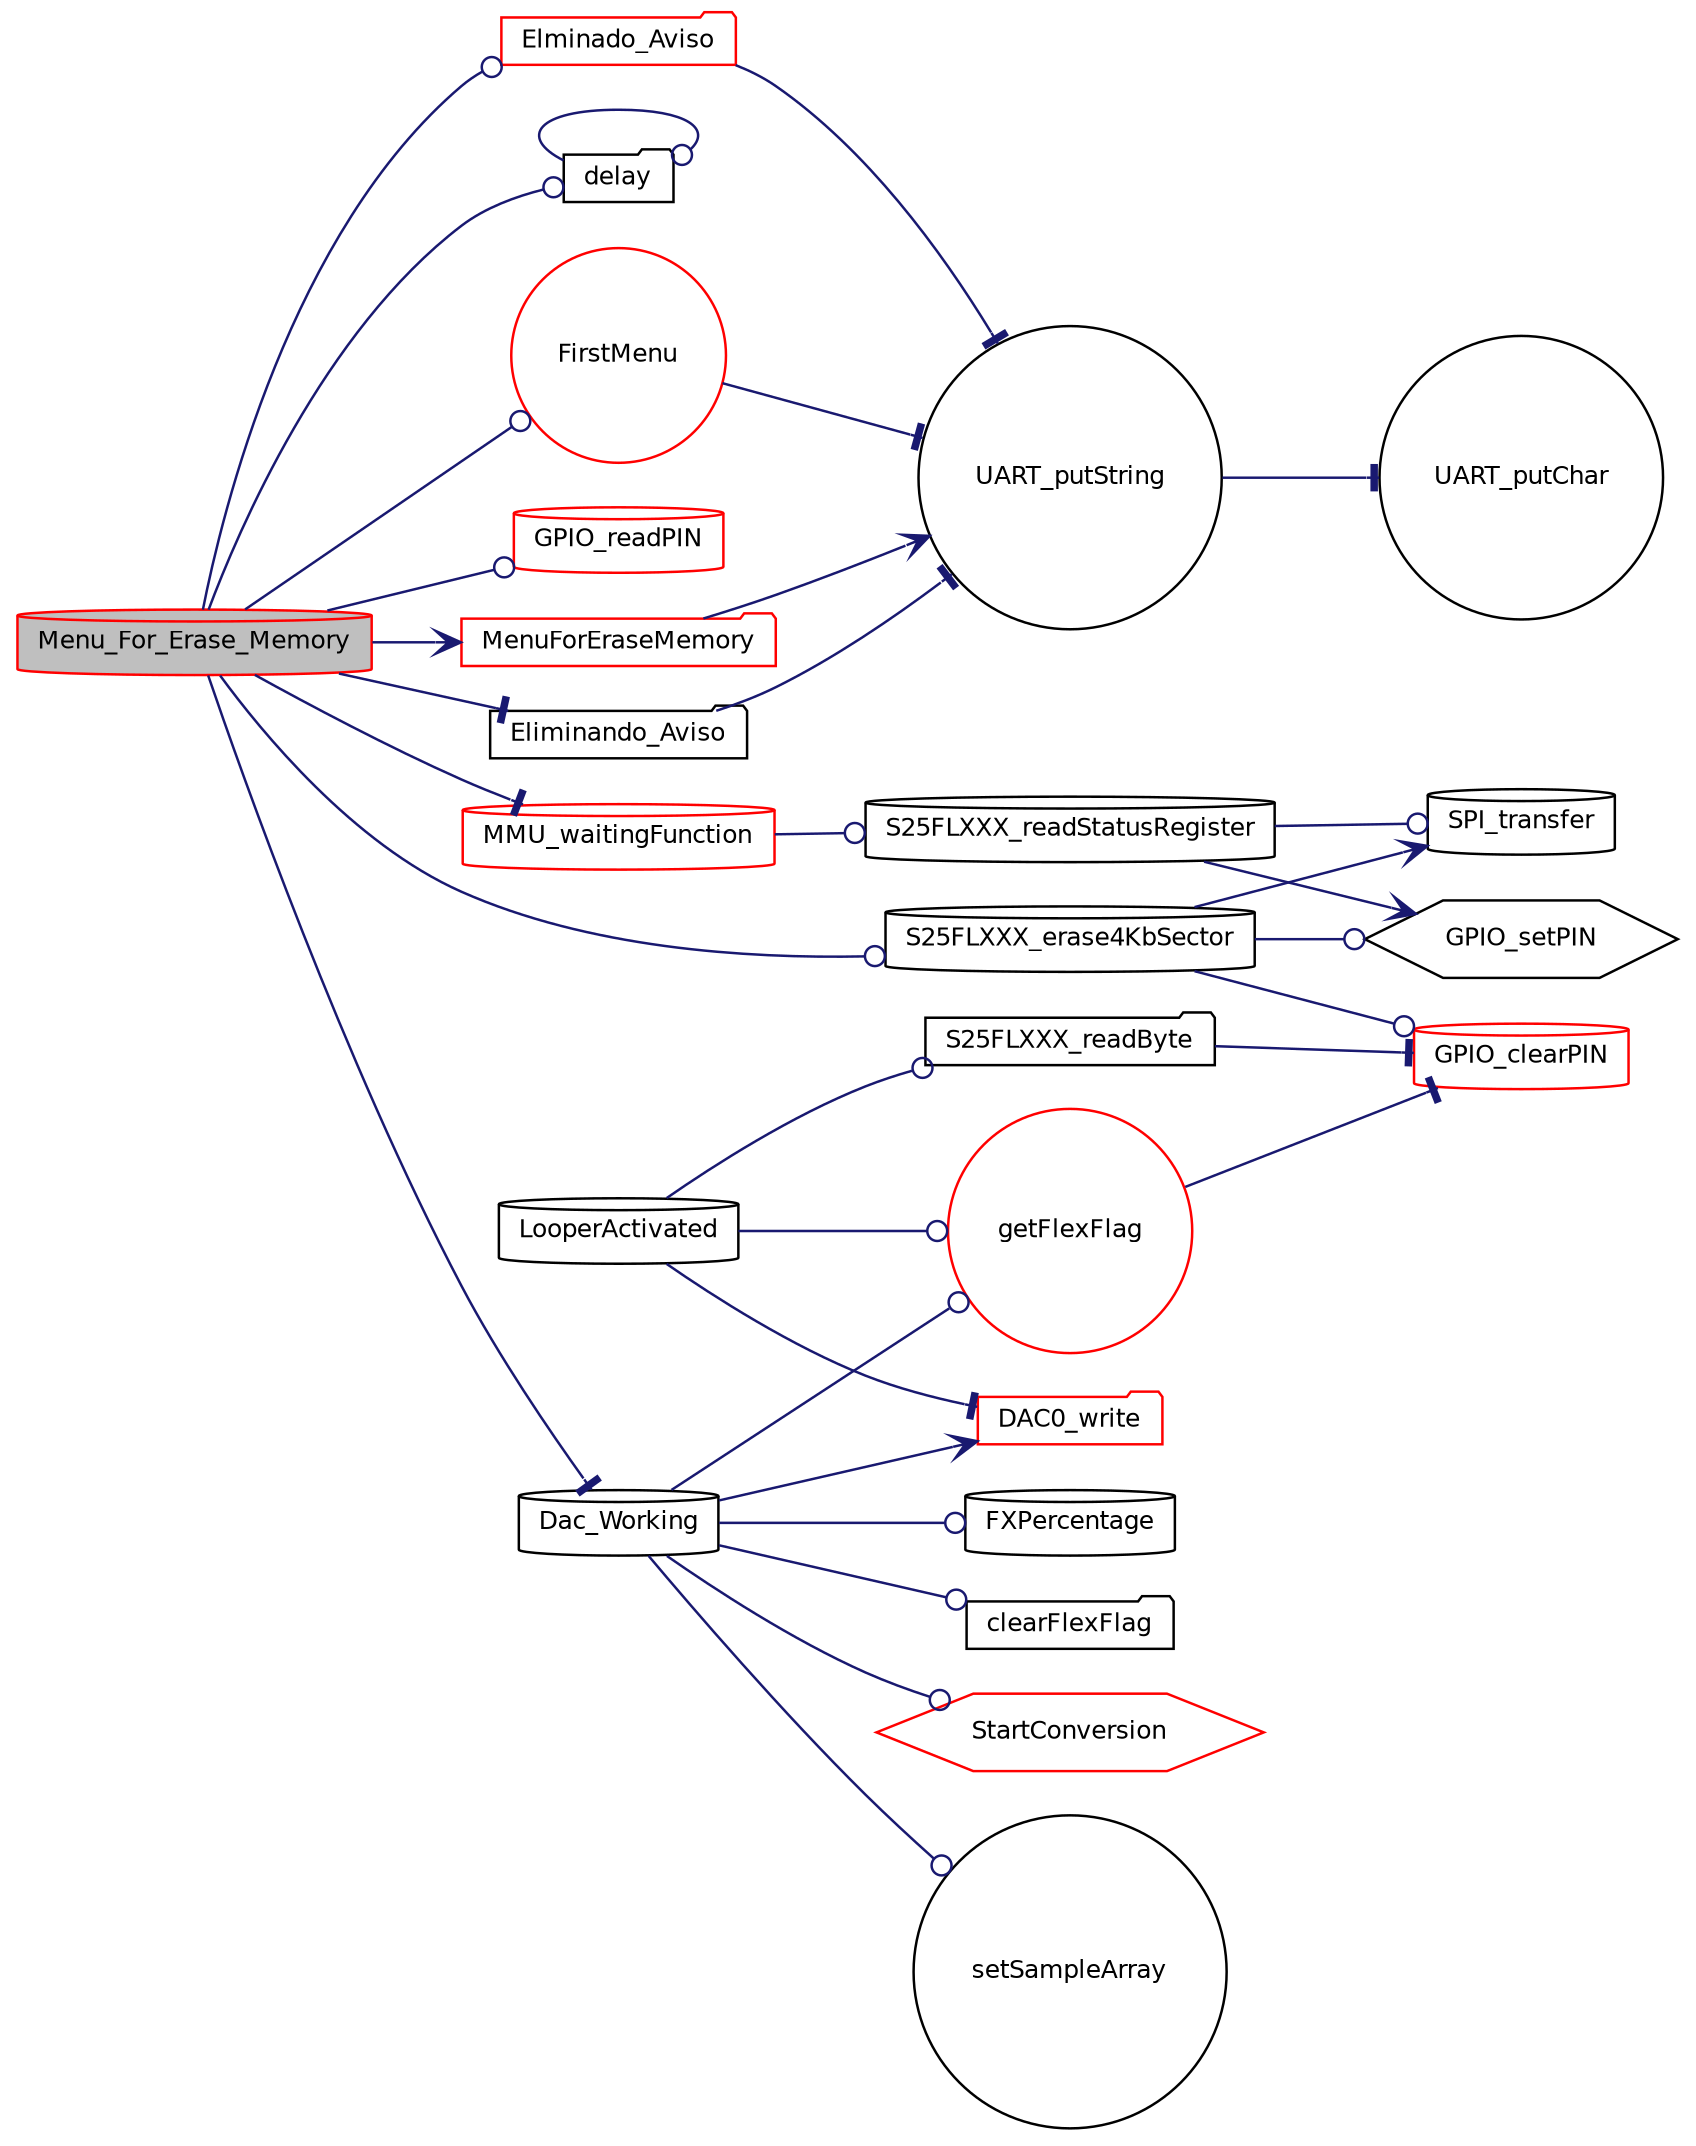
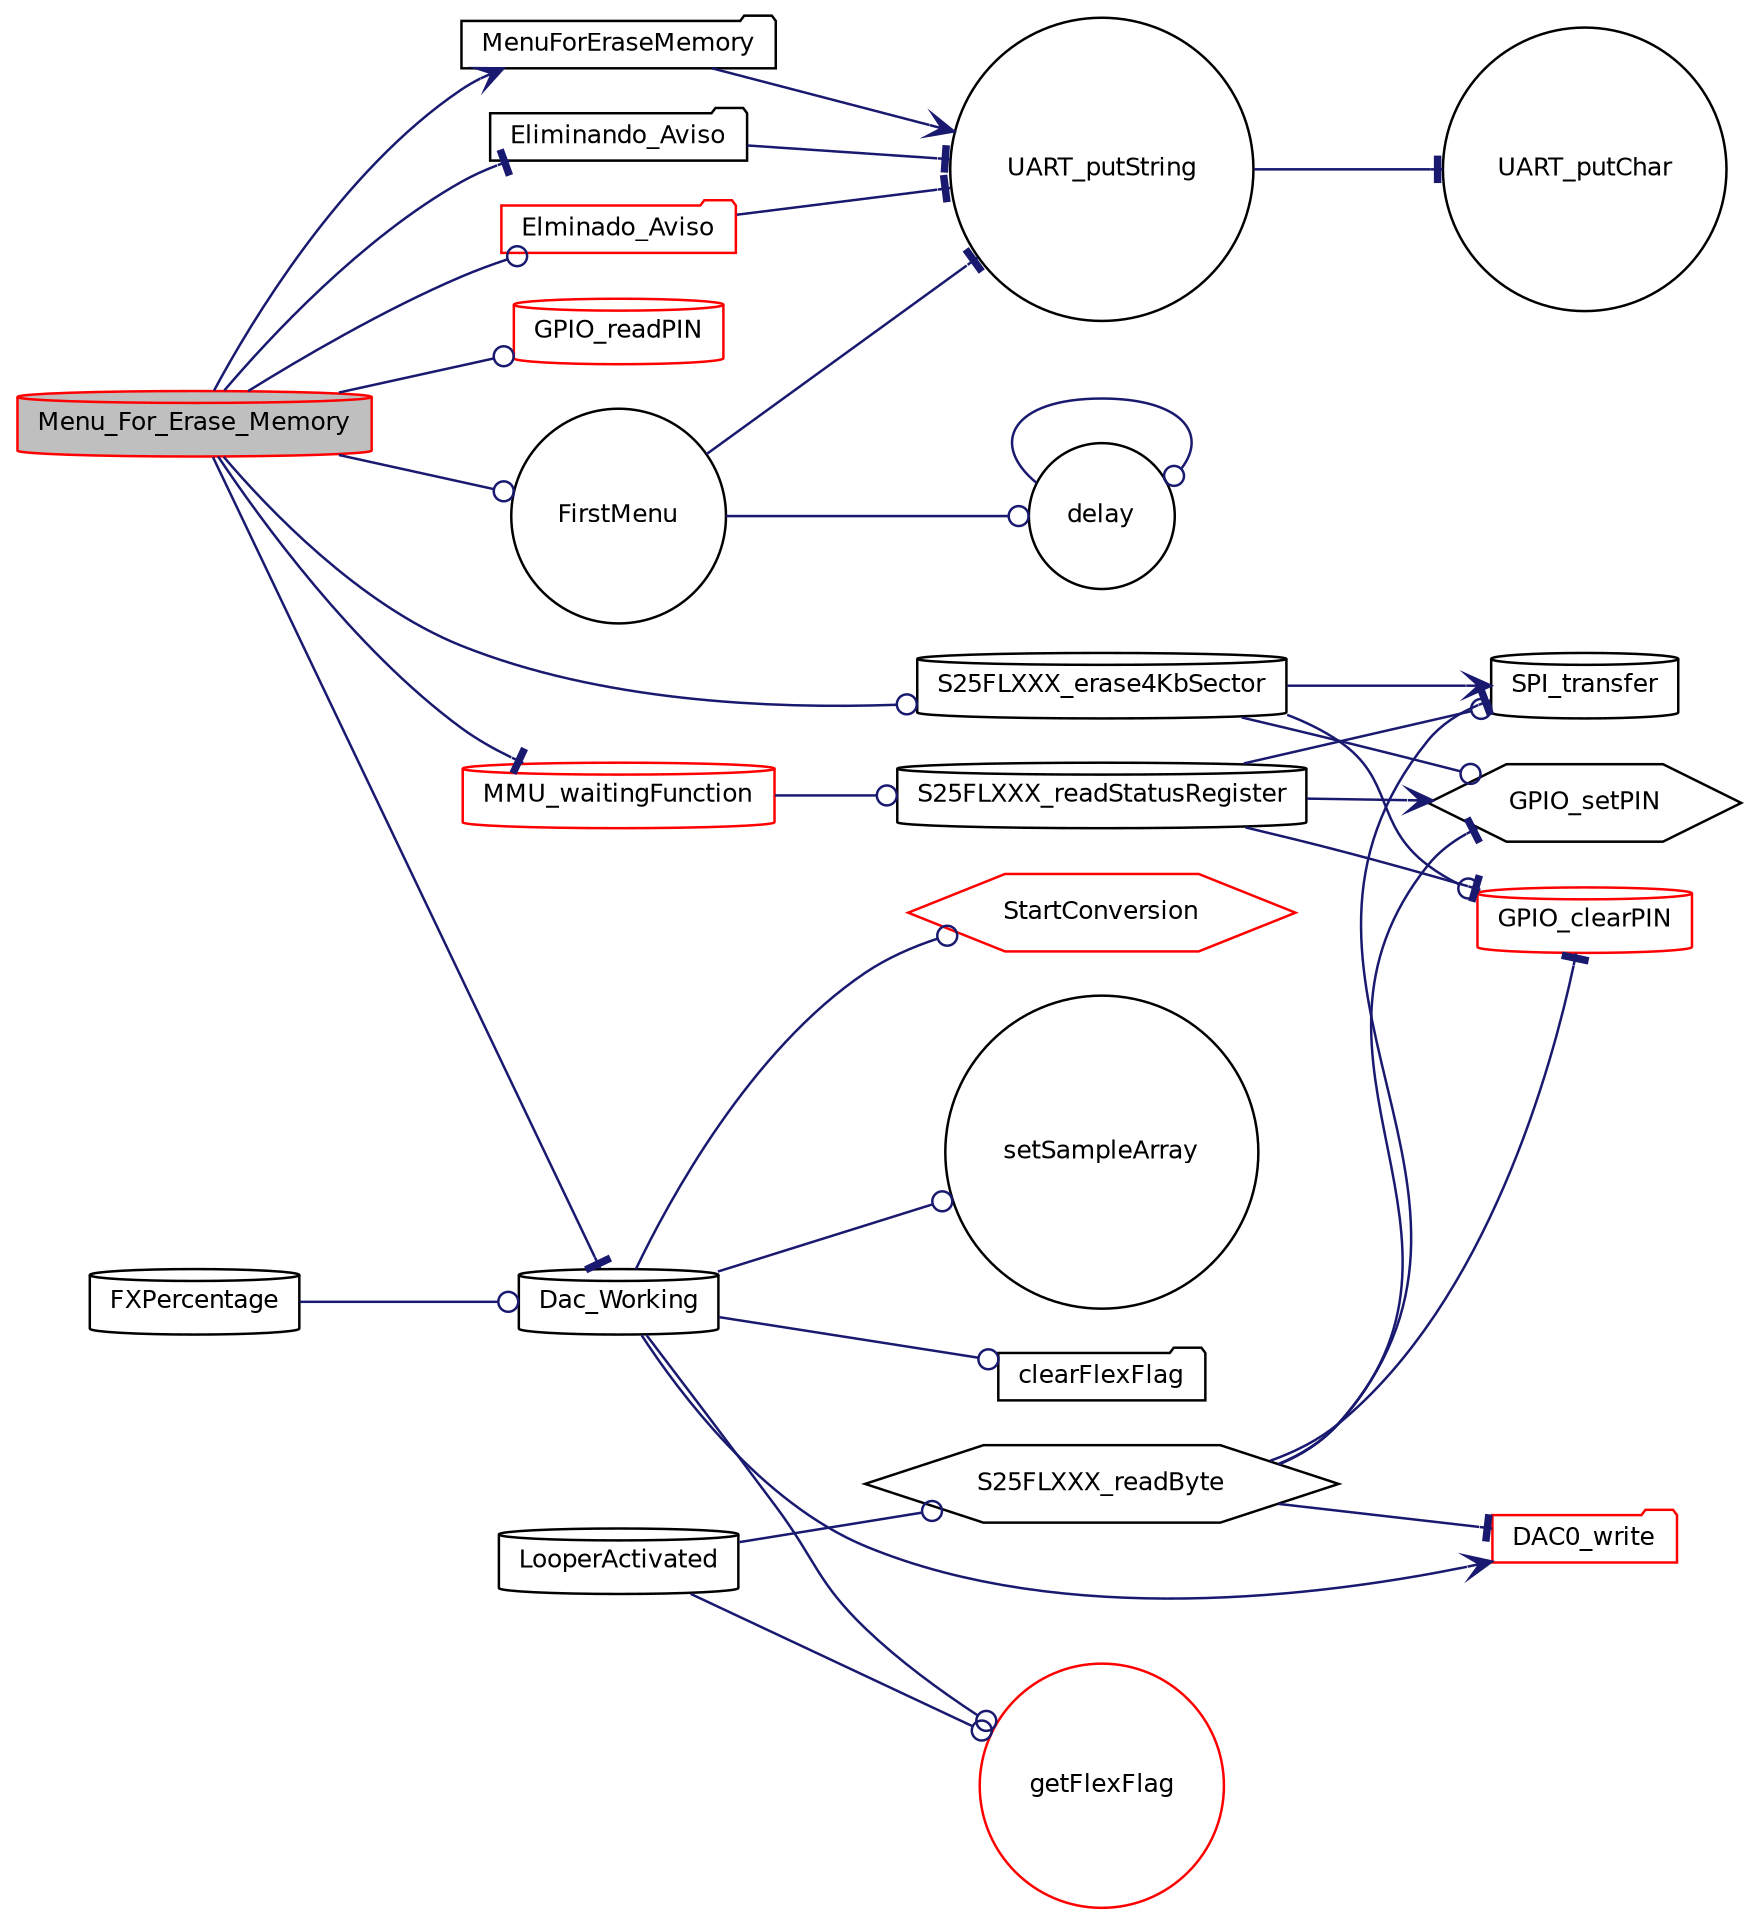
node "delay": shape folder -> circle
node "FirstMenu": color red -> black
edge "Menu_For_Erase_Memory" -> "delay": now "FirstMenu" -> "delay"
node "MenuForEraseMemory": color red -> black
edge "S25FLXXX_readByte" -> "SPI_transfer": added
node "S25FLXXX_readByte": shape folder -> hexagon
edge "getFlexFlag" -> "GPIO_clearPIN": now "S25FLXXX_readStatusRegister" -> "GPIO_clearPIN"
edge "S25FLXXX_readByte" -> "GPIO_setPIN": added
edge "LooperActivated" -> "DAC0_write": now "S25FLXXX_readByte" -> "DAC0_write"
edge "Dac_Working" -> "FXPercentage": reversed
